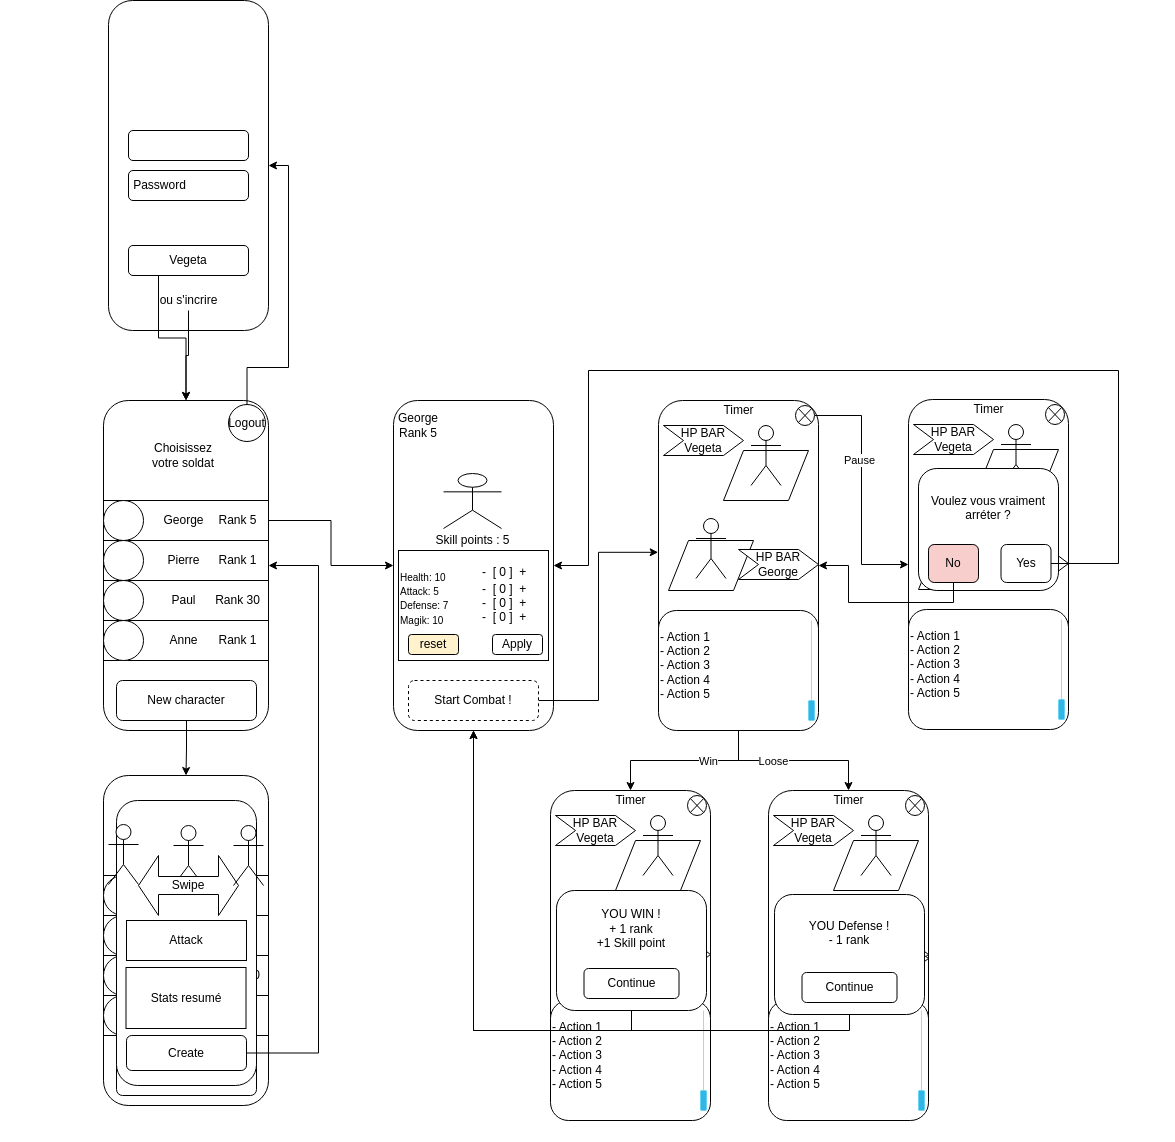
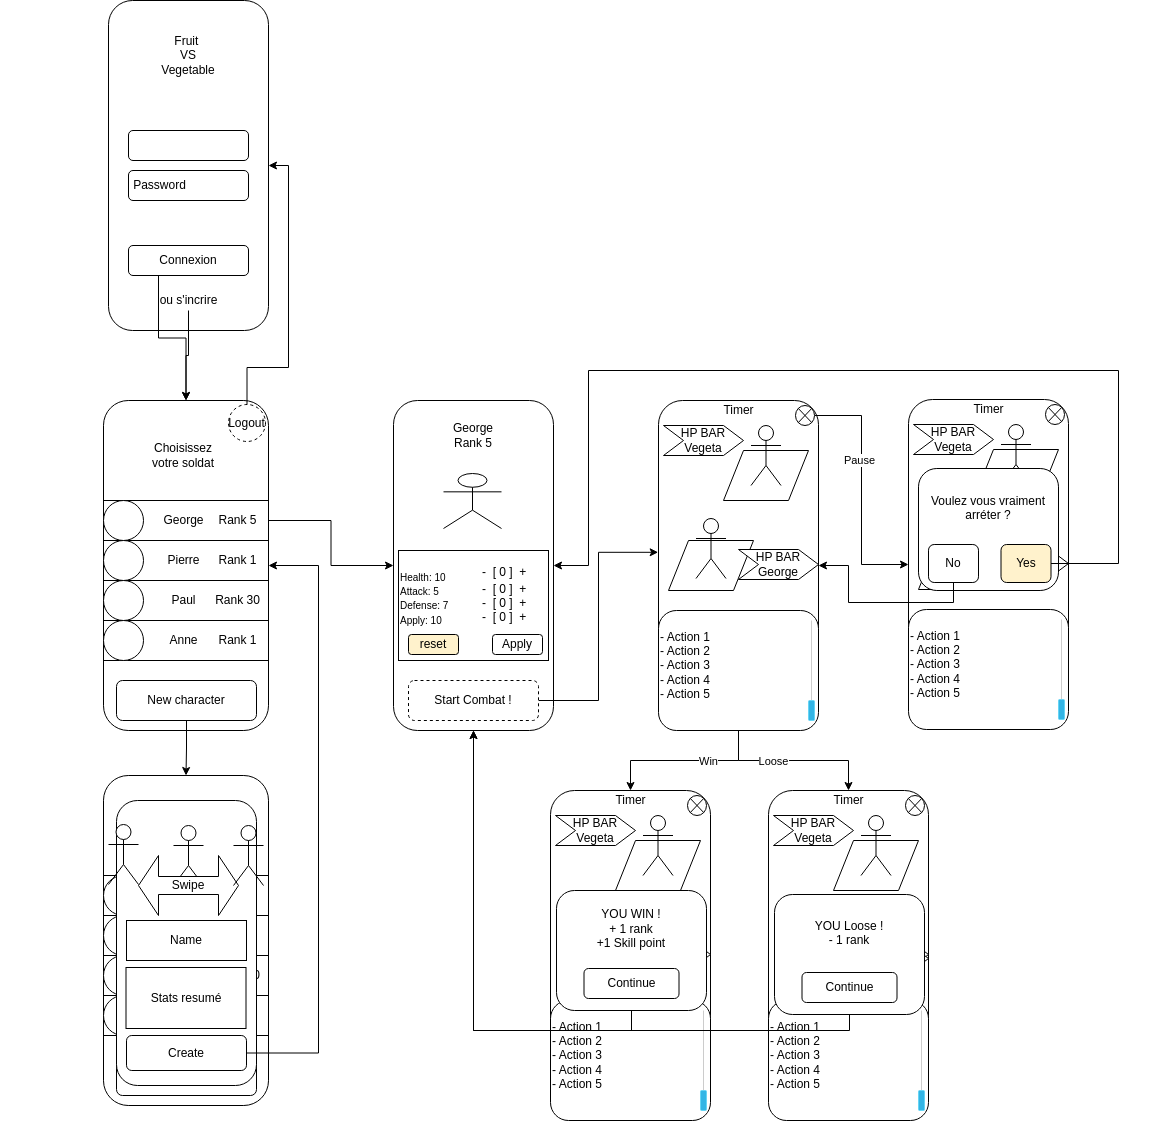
node "Fruit VS Vegetable": added
node "Vegeta": label "Vegeta" -> "Connexion"
node "Logout": style solid -> dashed
node "George Rank 5": moved (419, 426) -> (474, 436)
node "Skill points : 5": removed
node "No": fillcolor #f8cecc -> #ffffff
node "Yes": fillcolor #ffffff -> #fff2cc
node "Health: 10 Attack: 5 Defense: 7 Magik: 10": label "Health: 10 Attack: 5 Defense: 7 Magik: 10" -> "Health: 10 Attack: 5 Defense: 7 Apply: 10"
node "Attack": label "Attack" -> "Name"
node "YOU Defense ! - 1 rank": label "YOU Defense ! - 1 rank" -> "YOU Loose ! - 1 rank"
